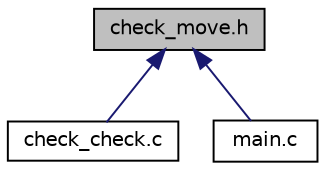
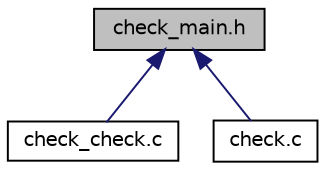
node "check_move.h": label "check_move.h" -> "check_main.h"
node "main.c": label "main.c" -> "check.c"
